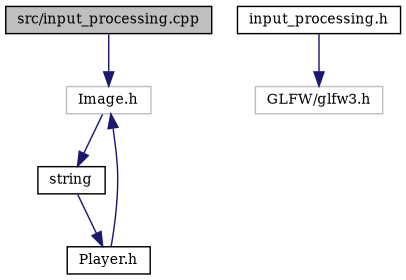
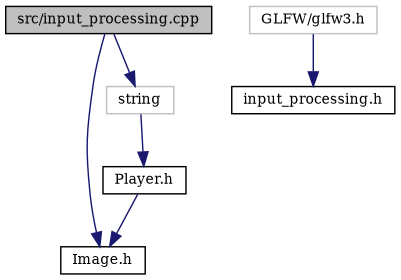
edge "input_processing.h" -> "GLFW/glfw3.h": reversed
node "Image.h": color grey75 -> black
edge "Image.h" -> "string": now "src/input_processing.cpp" -> "string"
node "string": color black -> grey75
